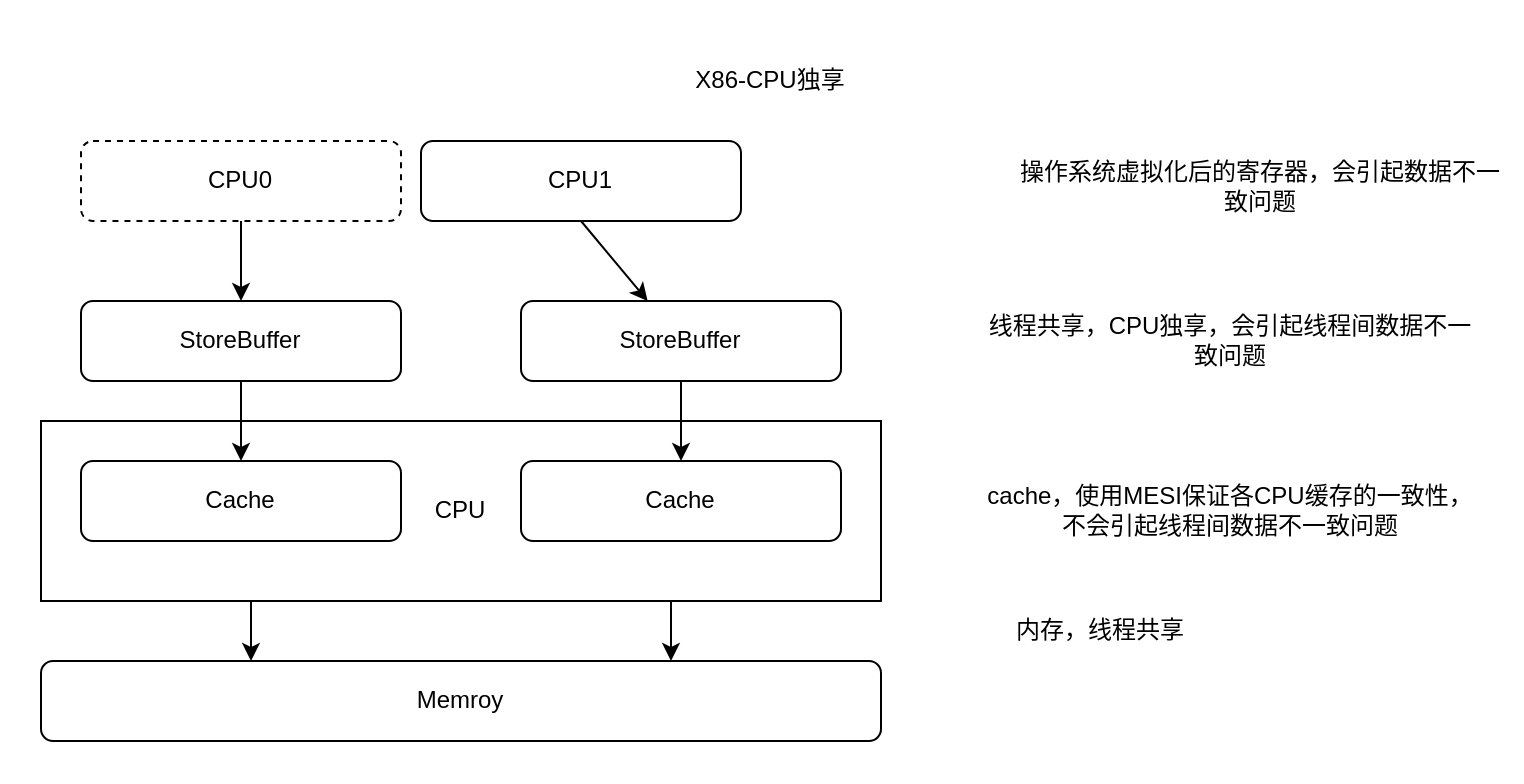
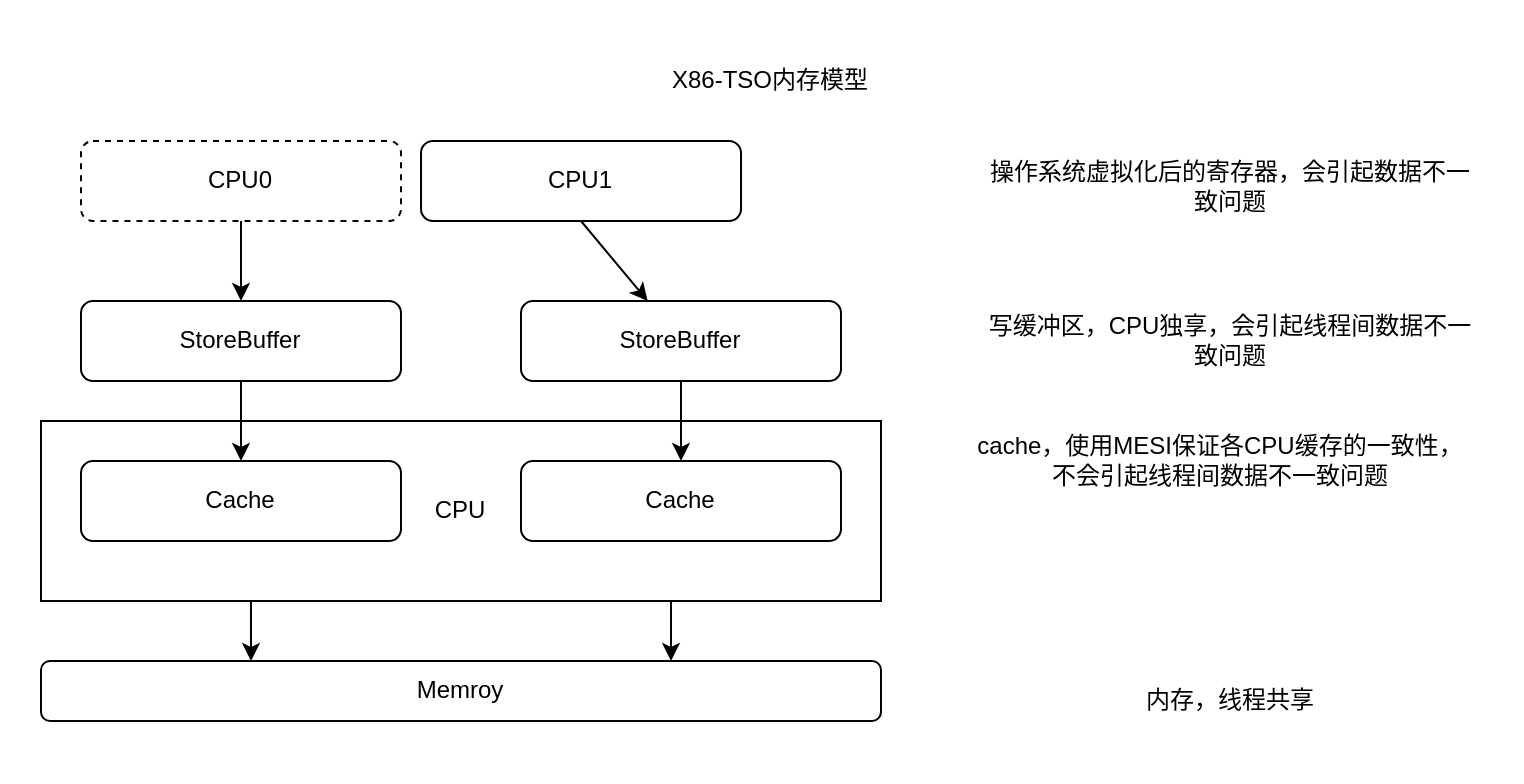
node "X86-CPU独享": label "X86-CPU独享" -> "X86-TSO内存模型"
node "操作系统虚拟化后的寄存器，会引起数据不一致问题": moved (1261, 186) -> (1231, 186)
node "线程共享，CPU独享，会引起线程间数据不一致问题": label "线程共享，CPU独享，会引起线程间数据不一致问题" -> "写缓冲区，CPU独享，会引起线程间数据不一致问题"
node "cache，使用MESI保证各CPU缓存的一致性，不会引起线程间数据不一致问题": moved (1231, 511) -> (1221, 461)
node "内存，线程共享": moved (1101, 631) -> (1231, 701)
node "Memroy": size 840x80 -> 840x60
